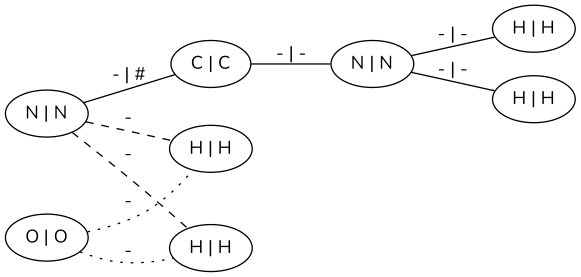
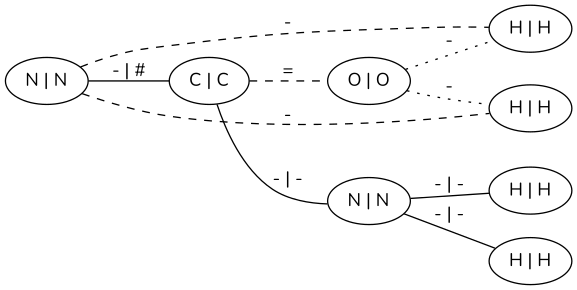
edge "C | C" -- "O | O": added, label "="
